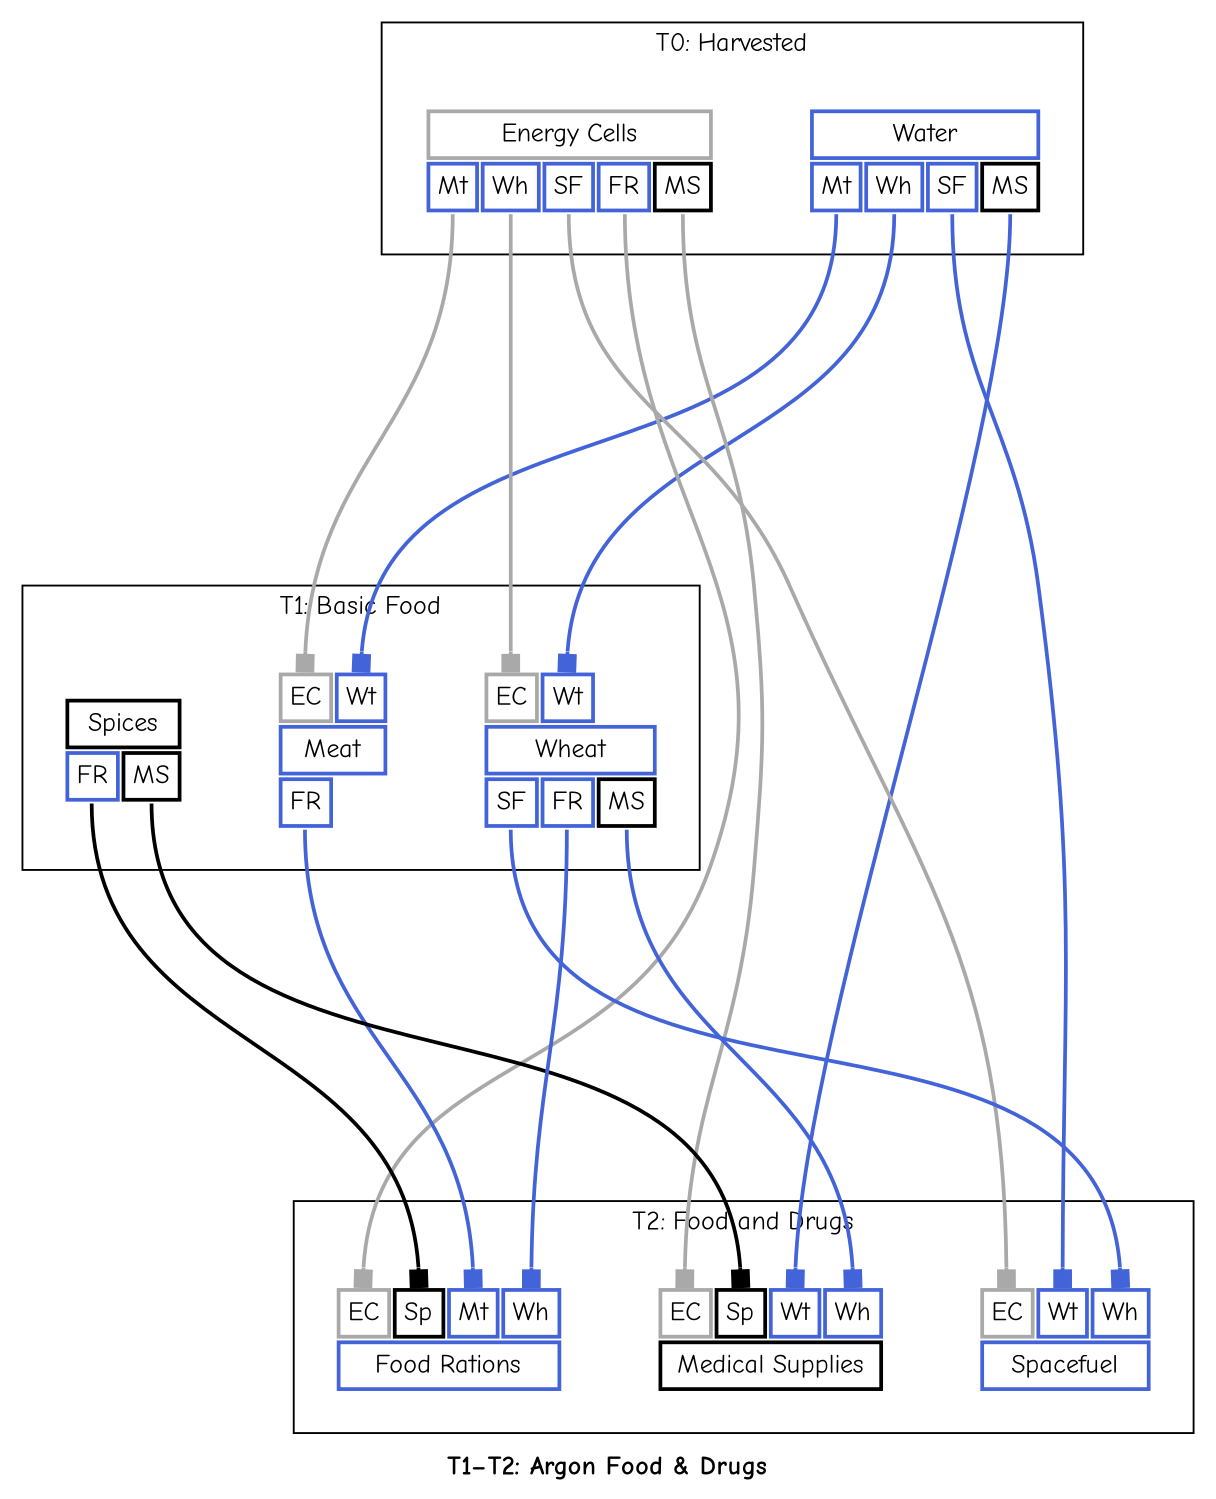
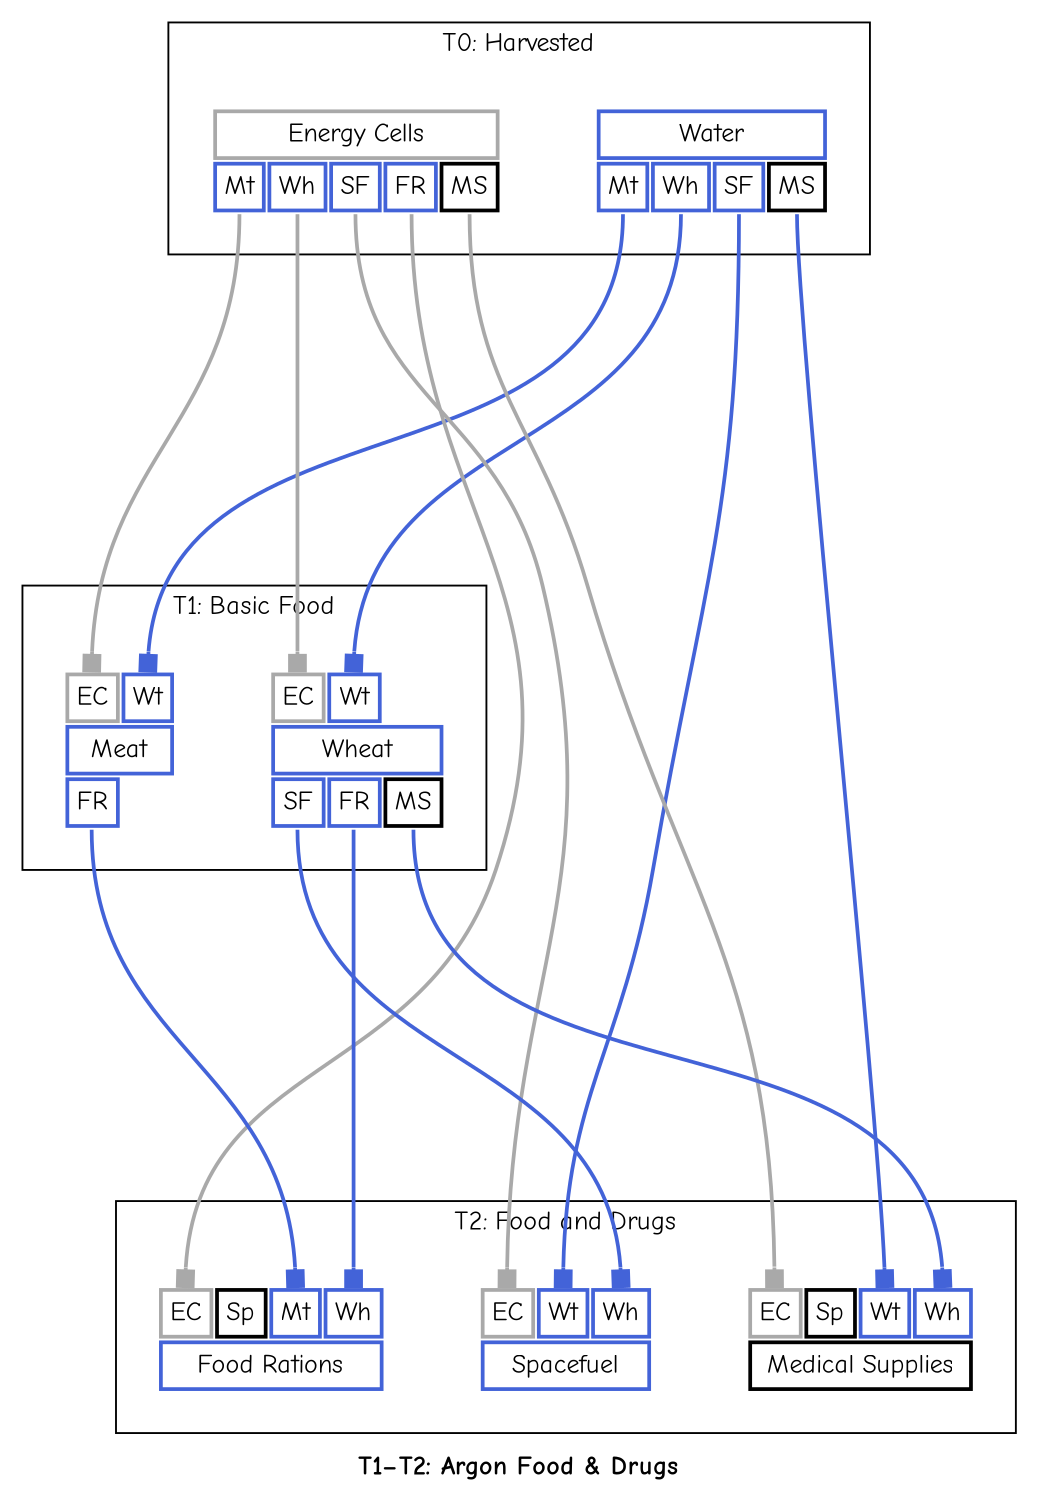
node "Spices": removed
